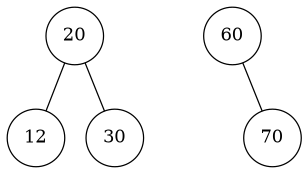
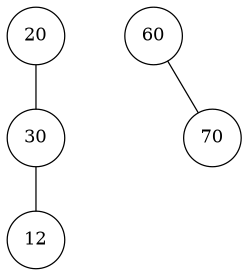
edge "20" -- "12": now "30" -- "12"
